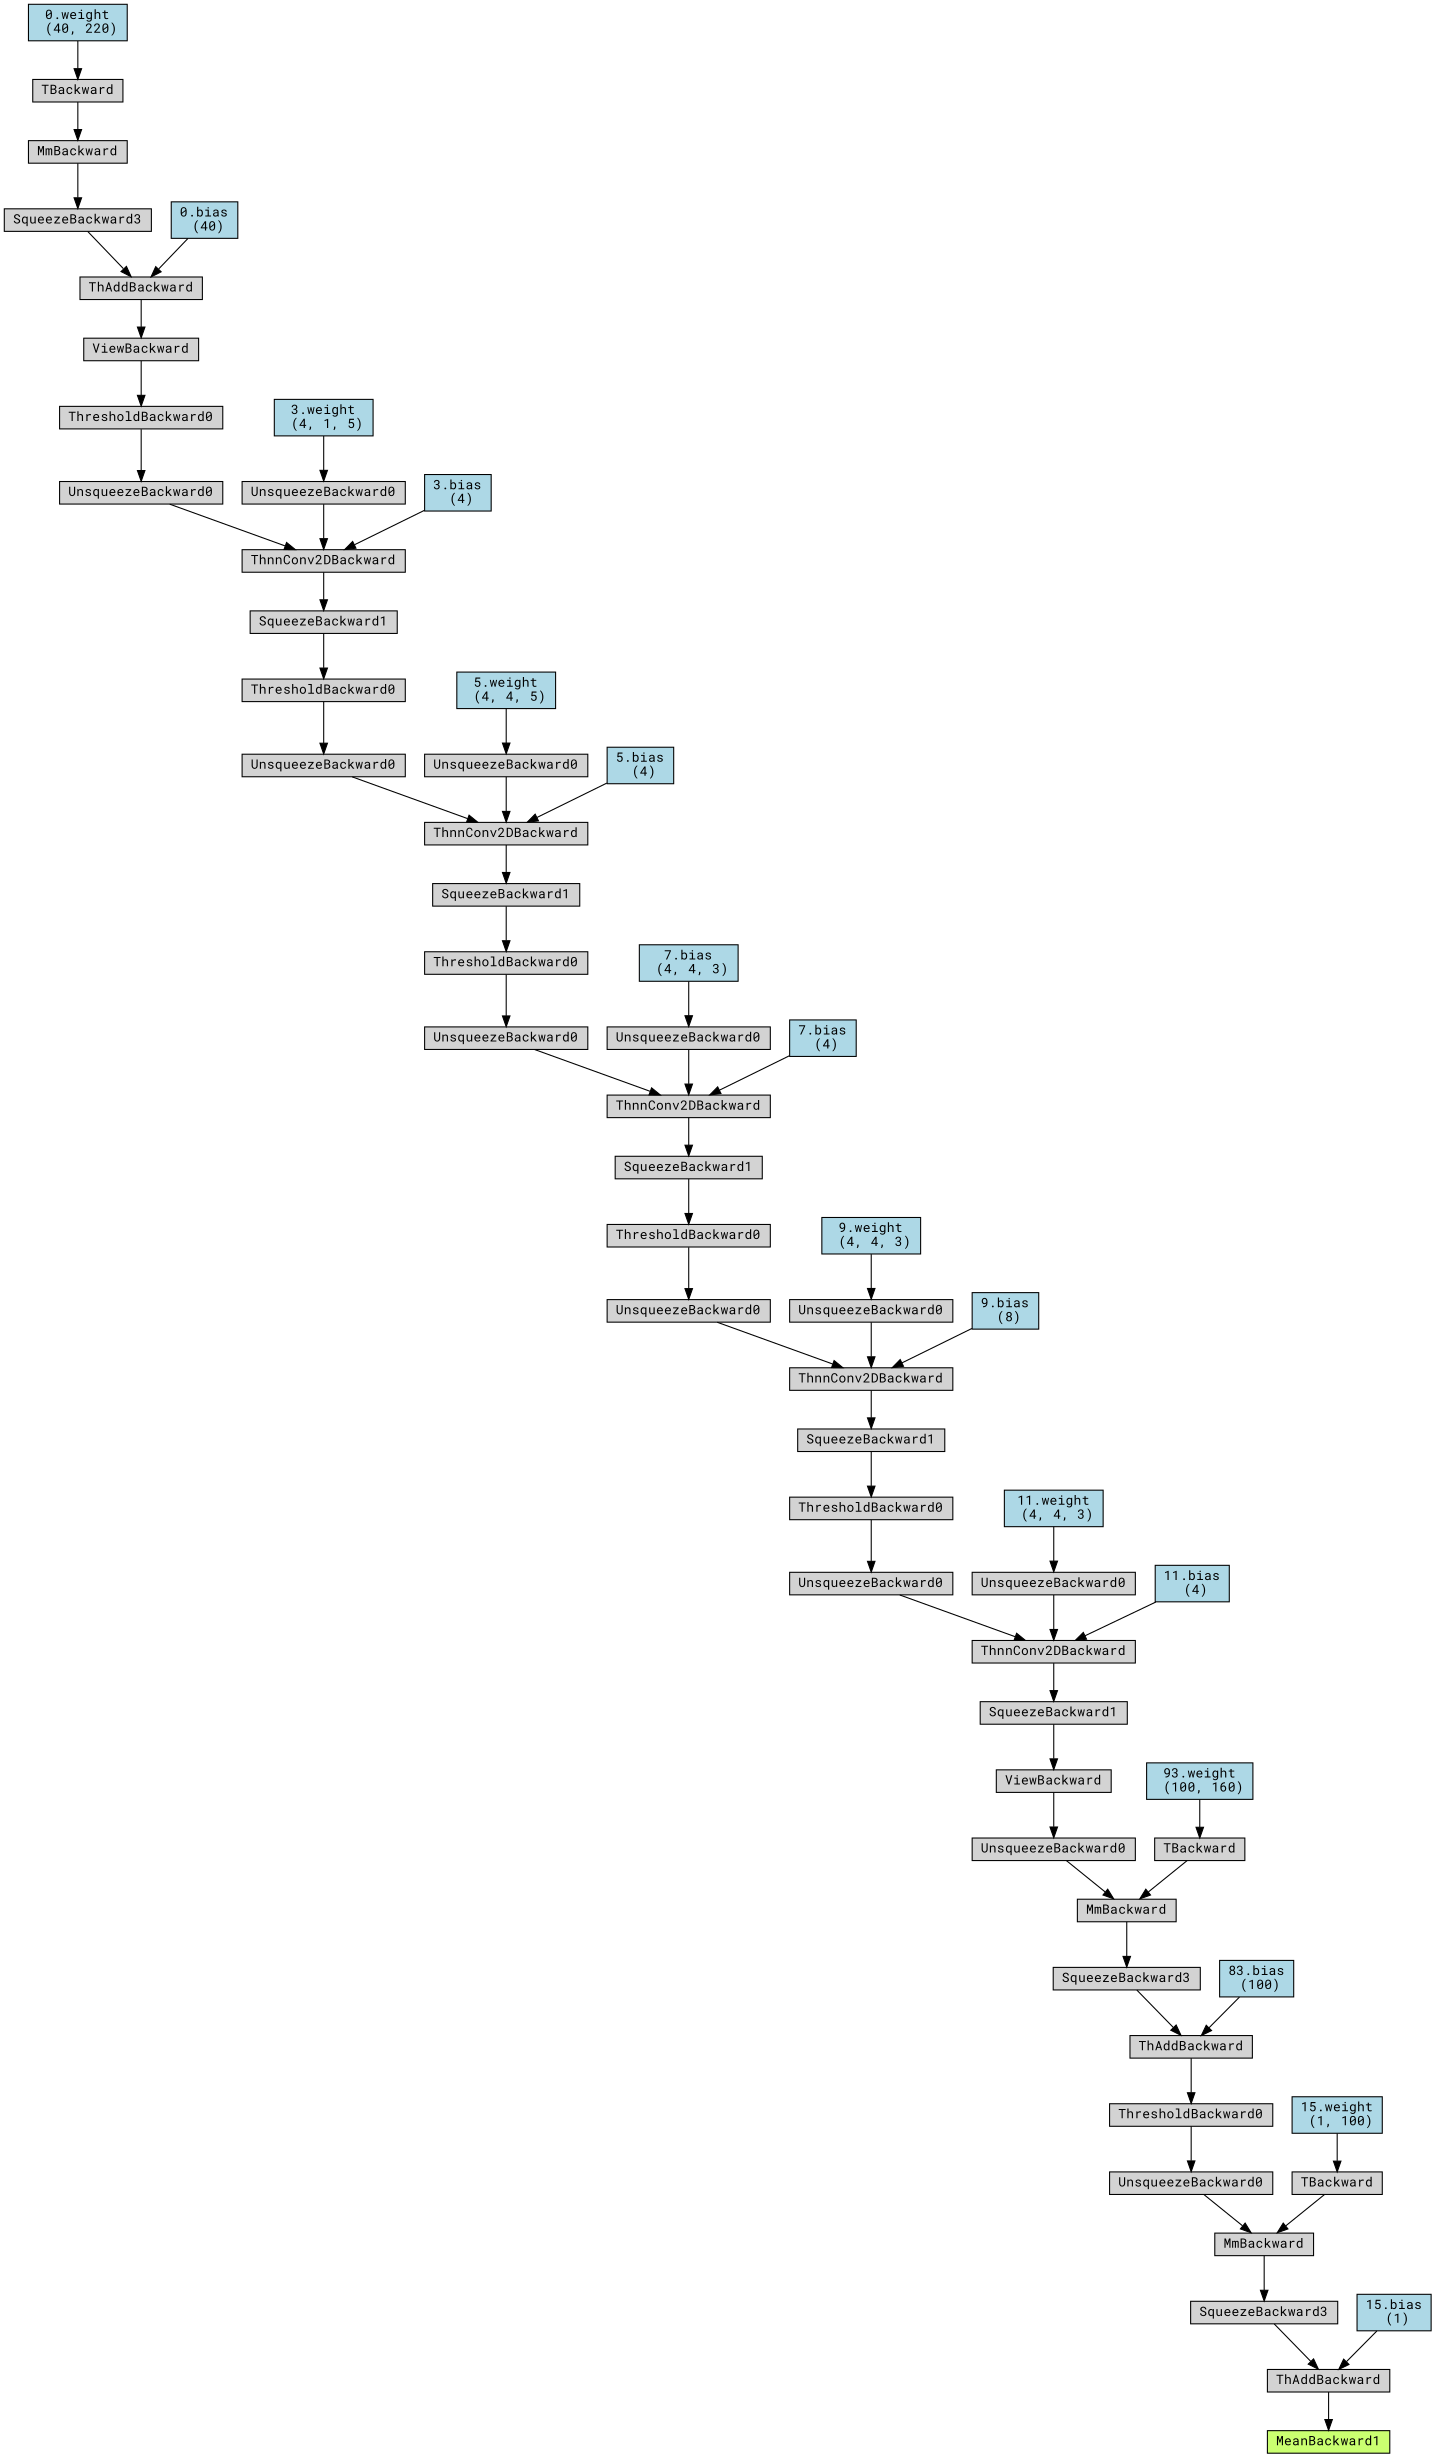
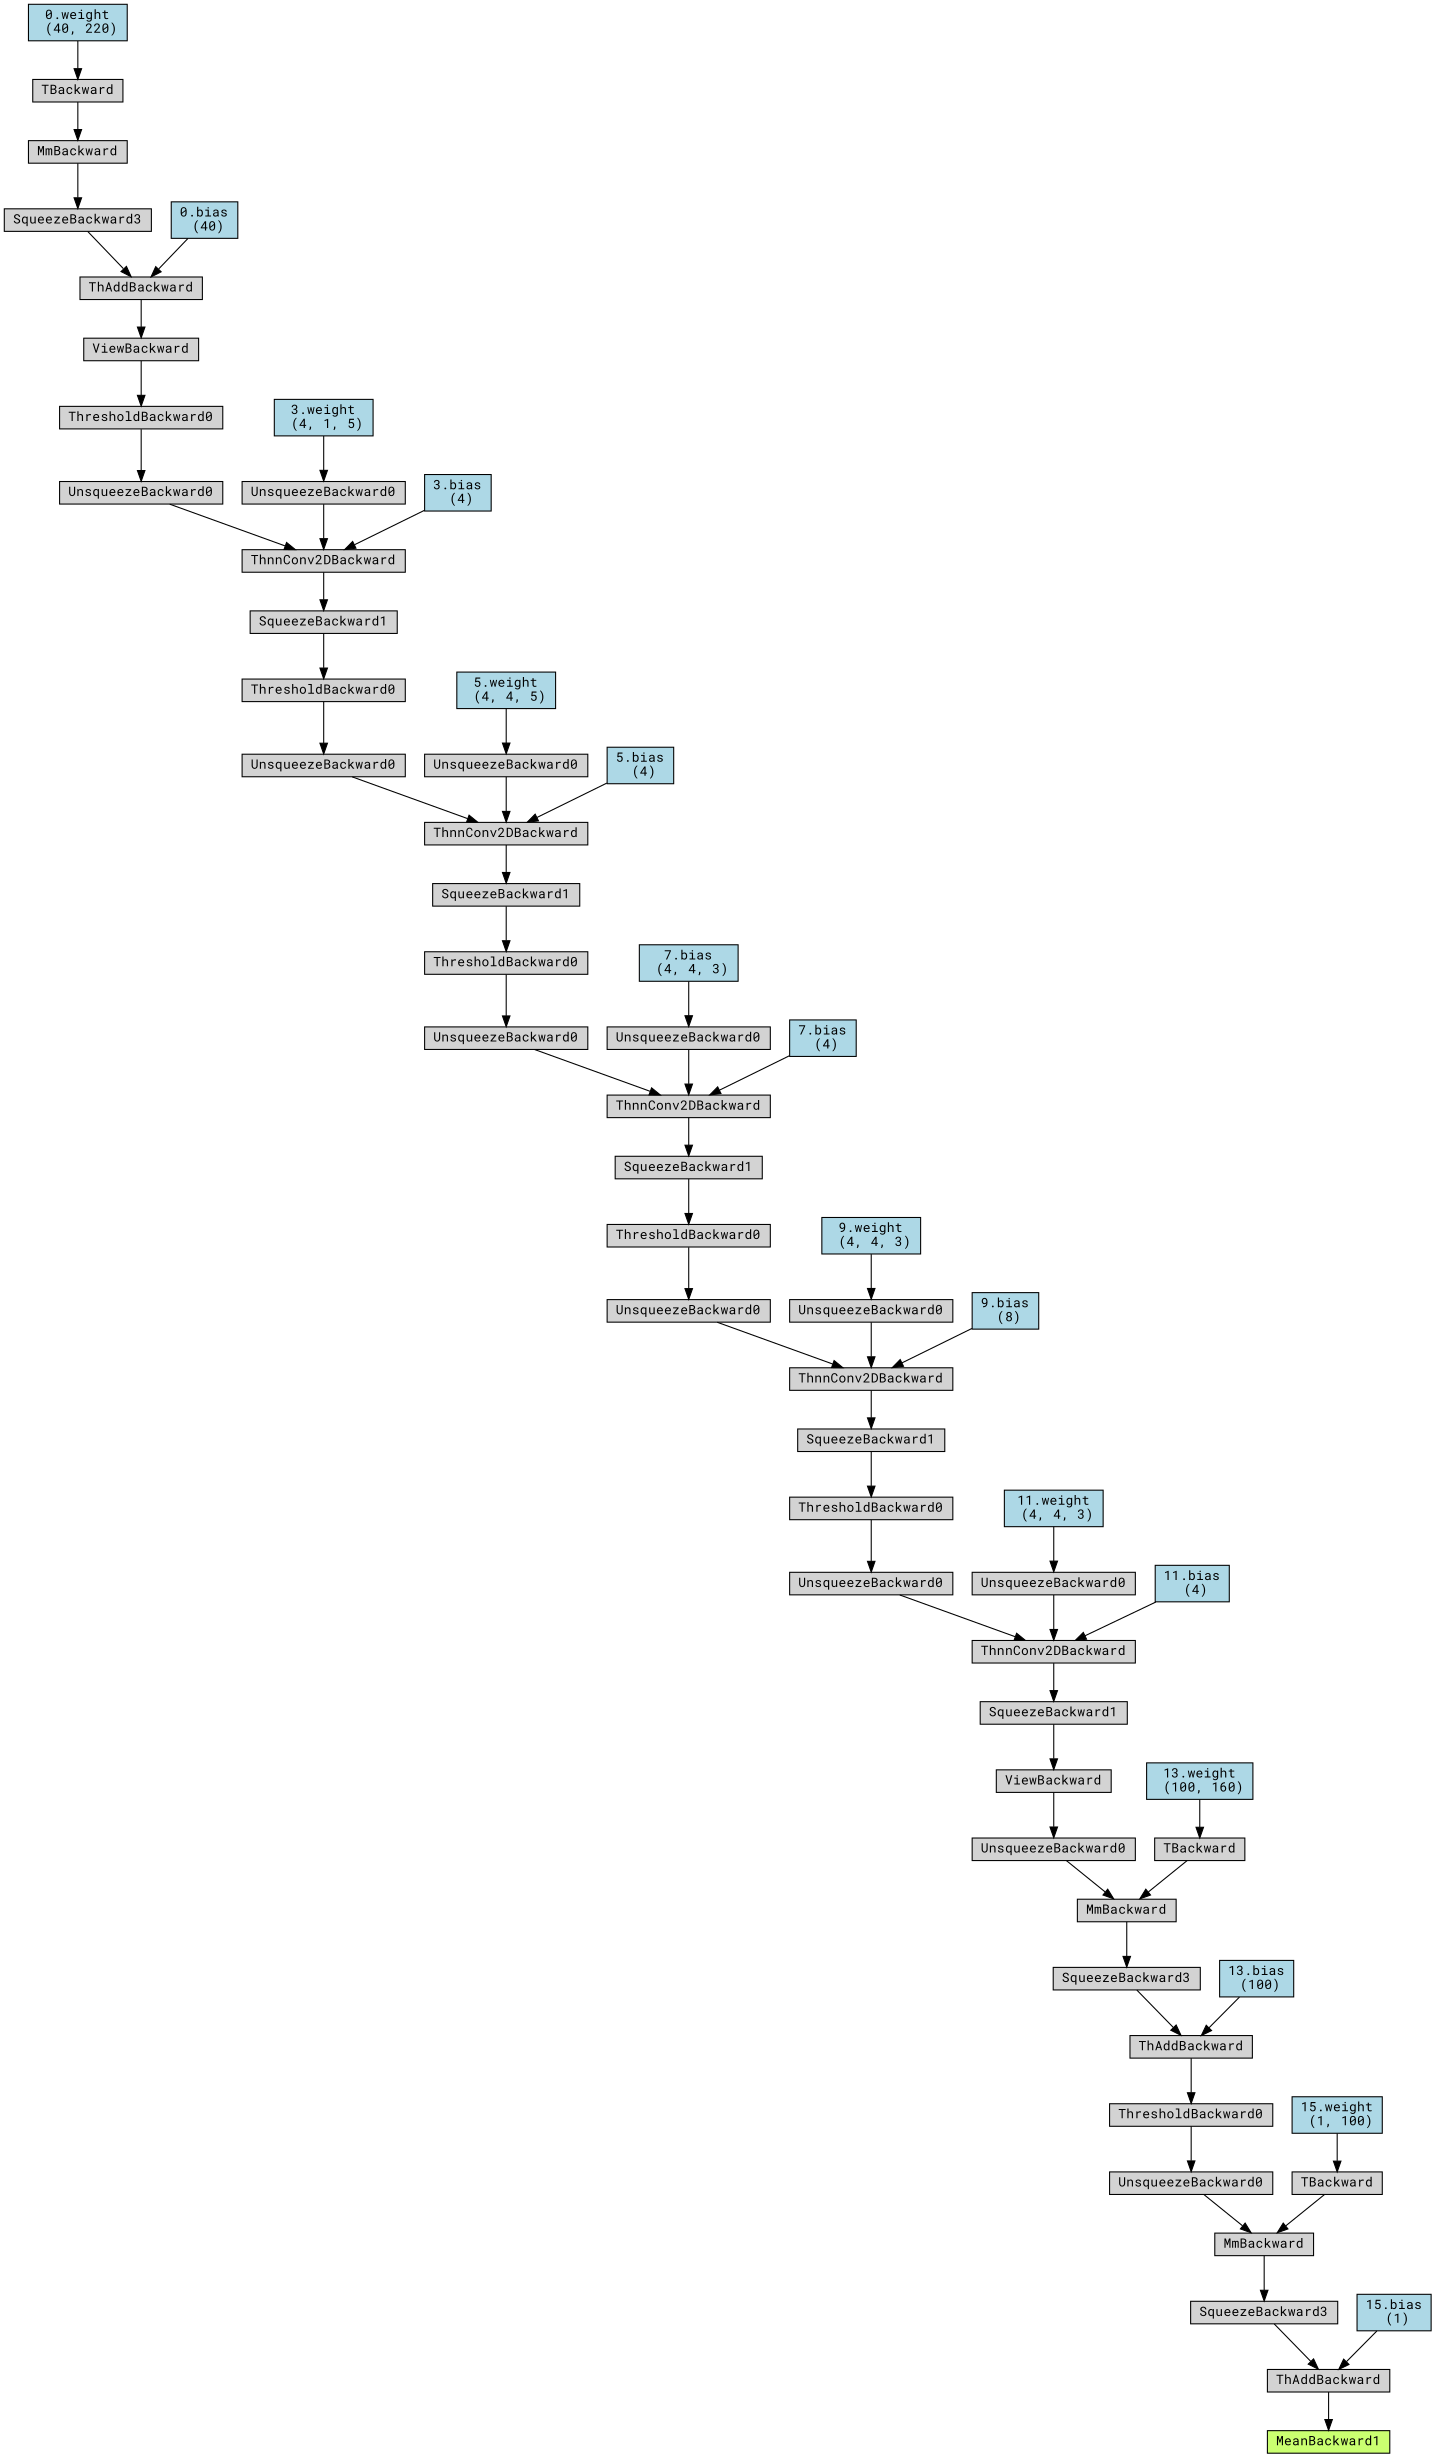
node "93.weight (100, 160)": label "93.weight (100, 160)" -> "13.weight (100, 160)"
node "83.bias (100)": label "83.bias (100)" -> "13.bias (100)"
